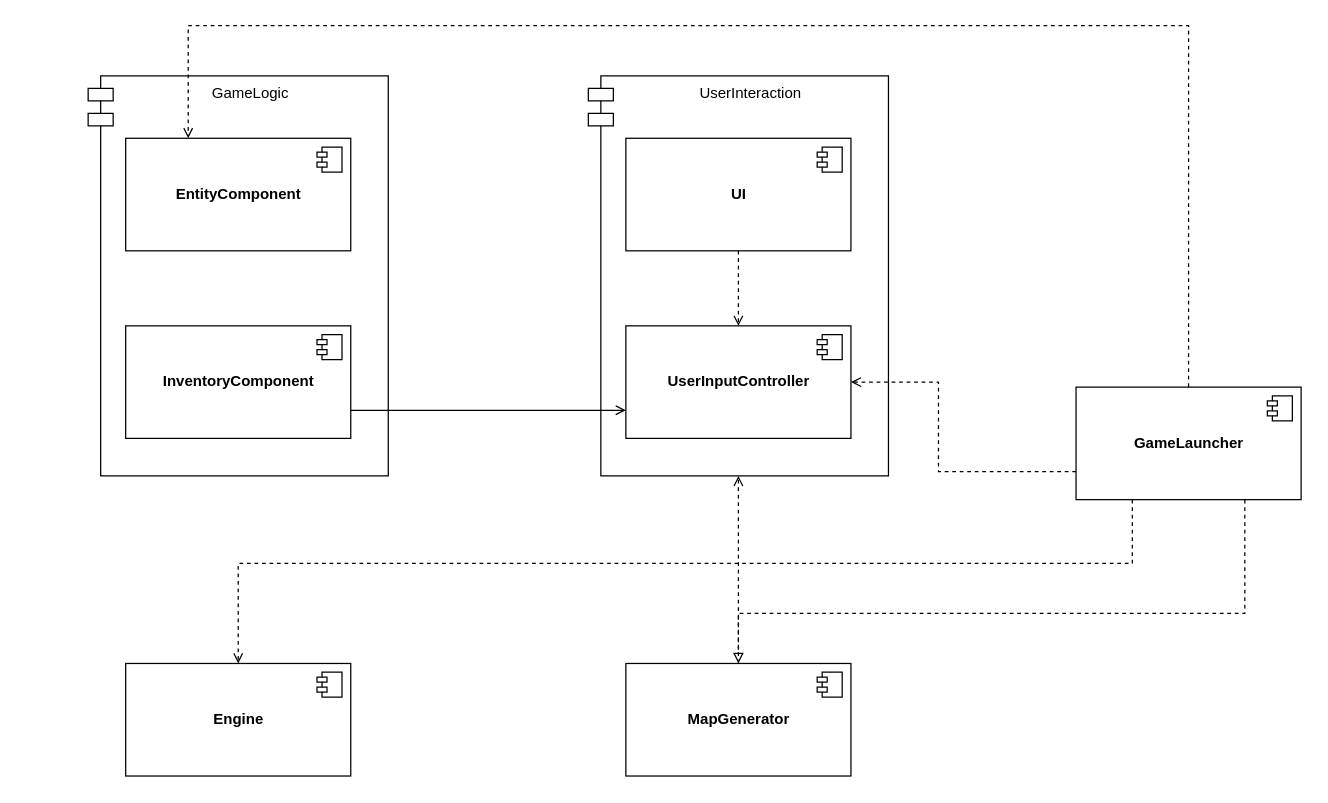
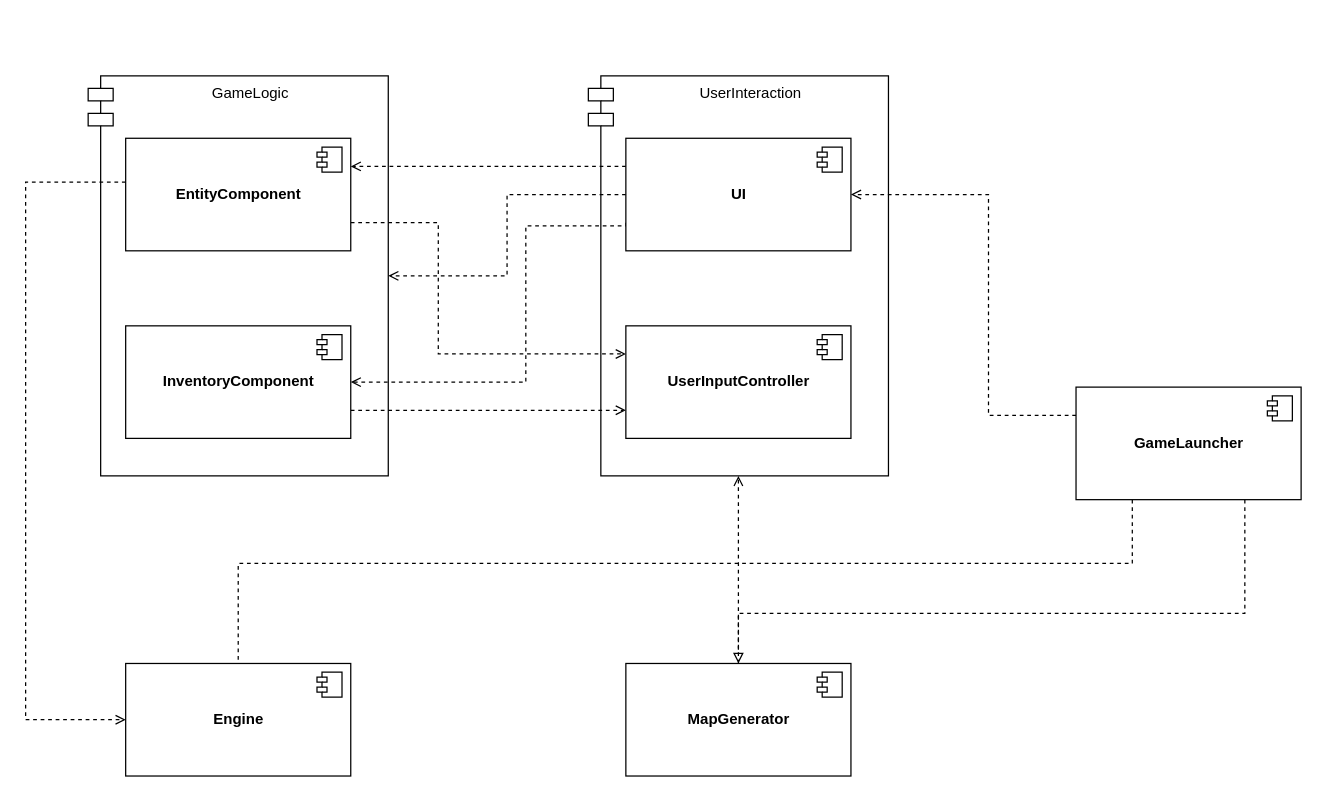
edge "GameLauncher" -> "EntityComponent": removed
edge "UI" -> "EntityComponent": added
edge "GameLauncher" -> "UI": added
edge "UI" -> "UserInputController": now "UI" -> "GameLogic"
edge "EntityComponent" -> "UserInputController": added
edge "UI" -> "InventoryComponent": added
edge "InventoryComponent" -> "UserInputController": style solid -> dashed
edge "EntityComponent" -> "Engine": added
edge "GameLauncher" -> "UserInputController": removed
edge "GameLauncher" -> "Engine": arrowhead open -> none
